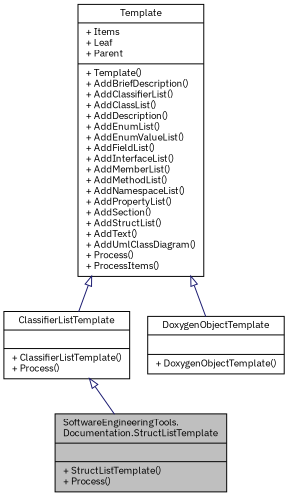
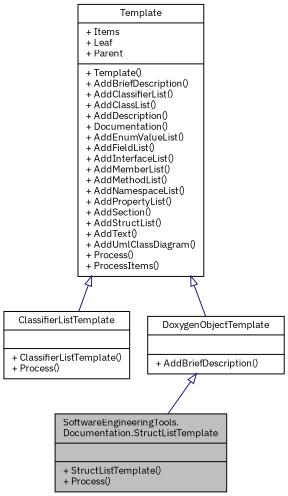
node "Template": text "+ AddEnumList()" -> "+ Documentation()"
node "DoxygenObjectTemplate": text "+ DoxygenObjectTemplate()" -> "+ AddBriefDescription()"
edge "SoftwareEngineeringTools." -> "ClassifierListTemplate": now "SoftwareEngineeringTools." -> "DoxygenObjectTemplate"
